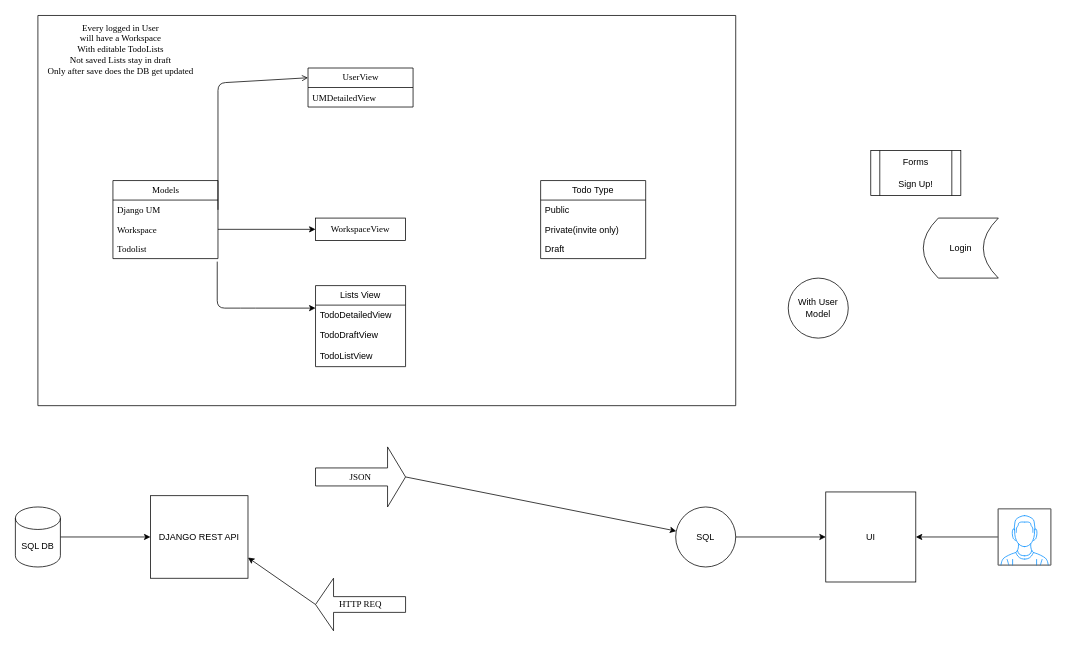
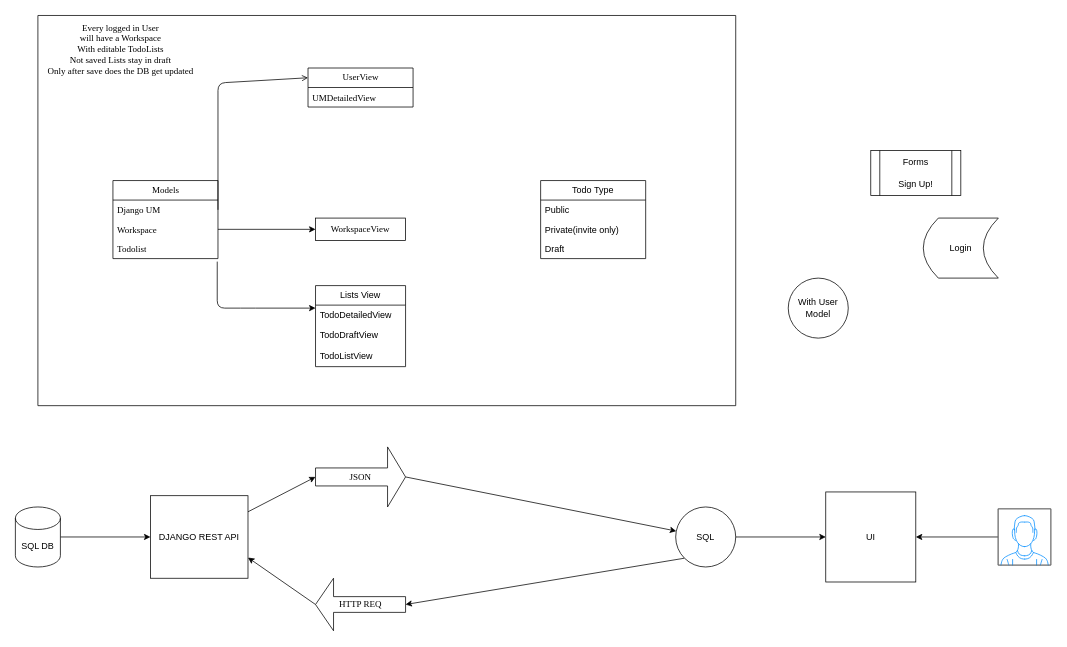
edge "DJANGO REST API" -> "JSON": added
edge "SQL" -> "HTTP REQ": added
